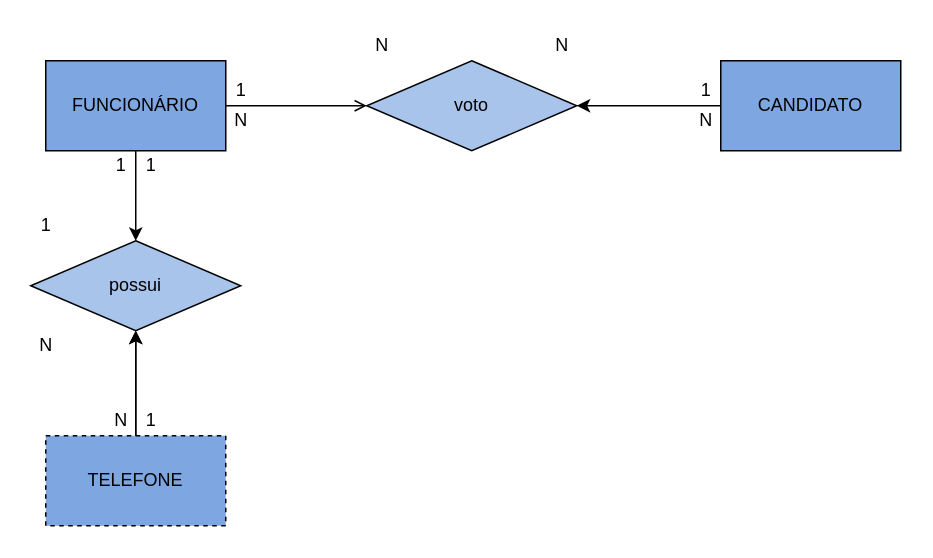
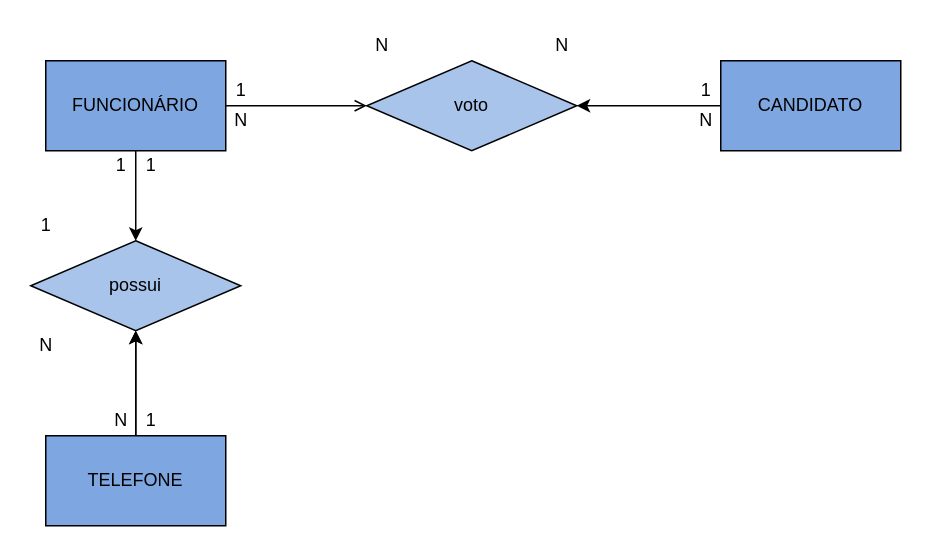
node "TELEFONE": style dashed -> solid
